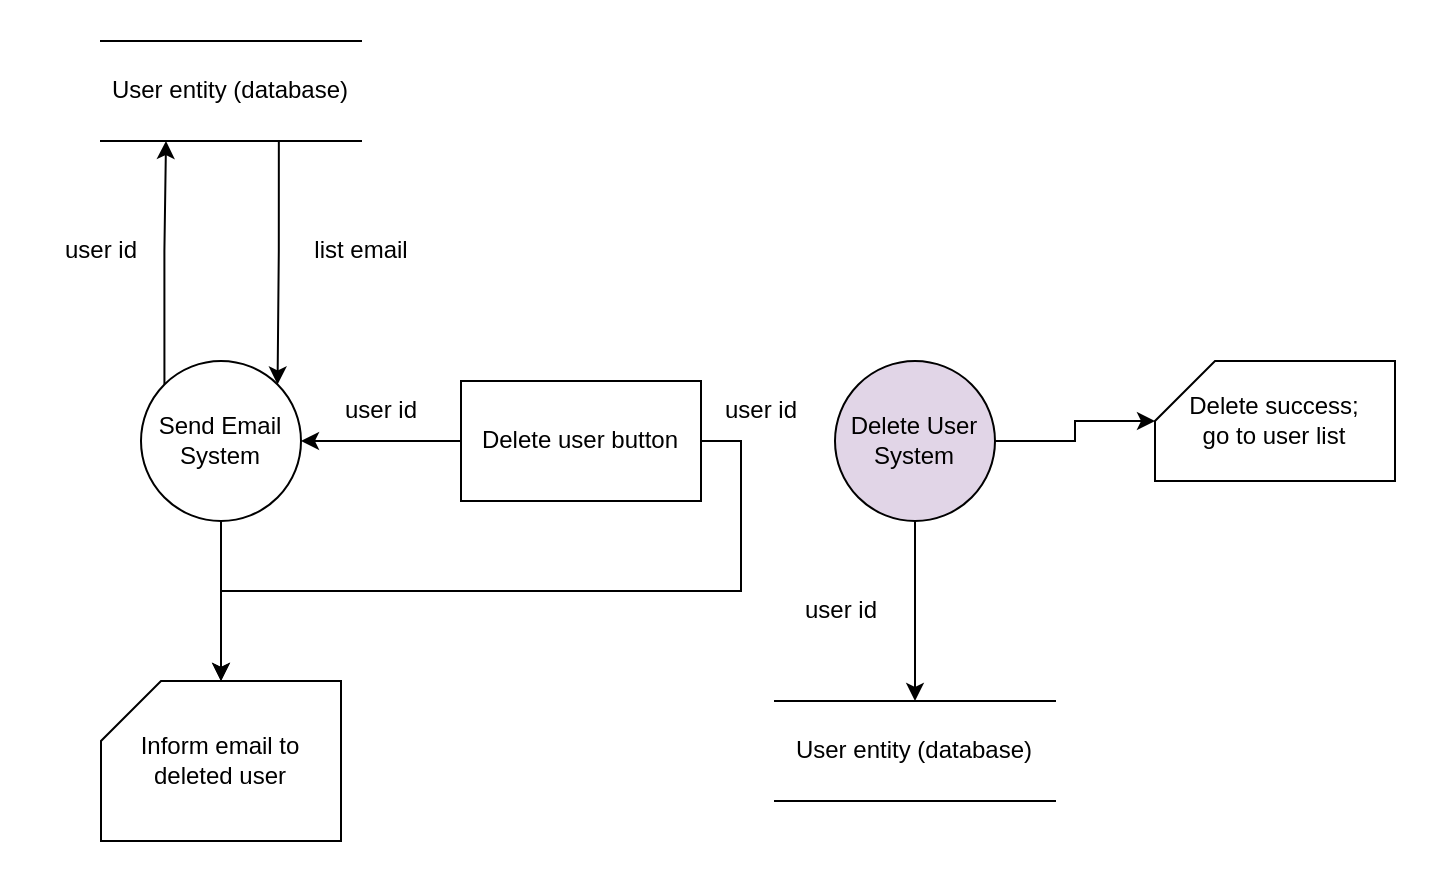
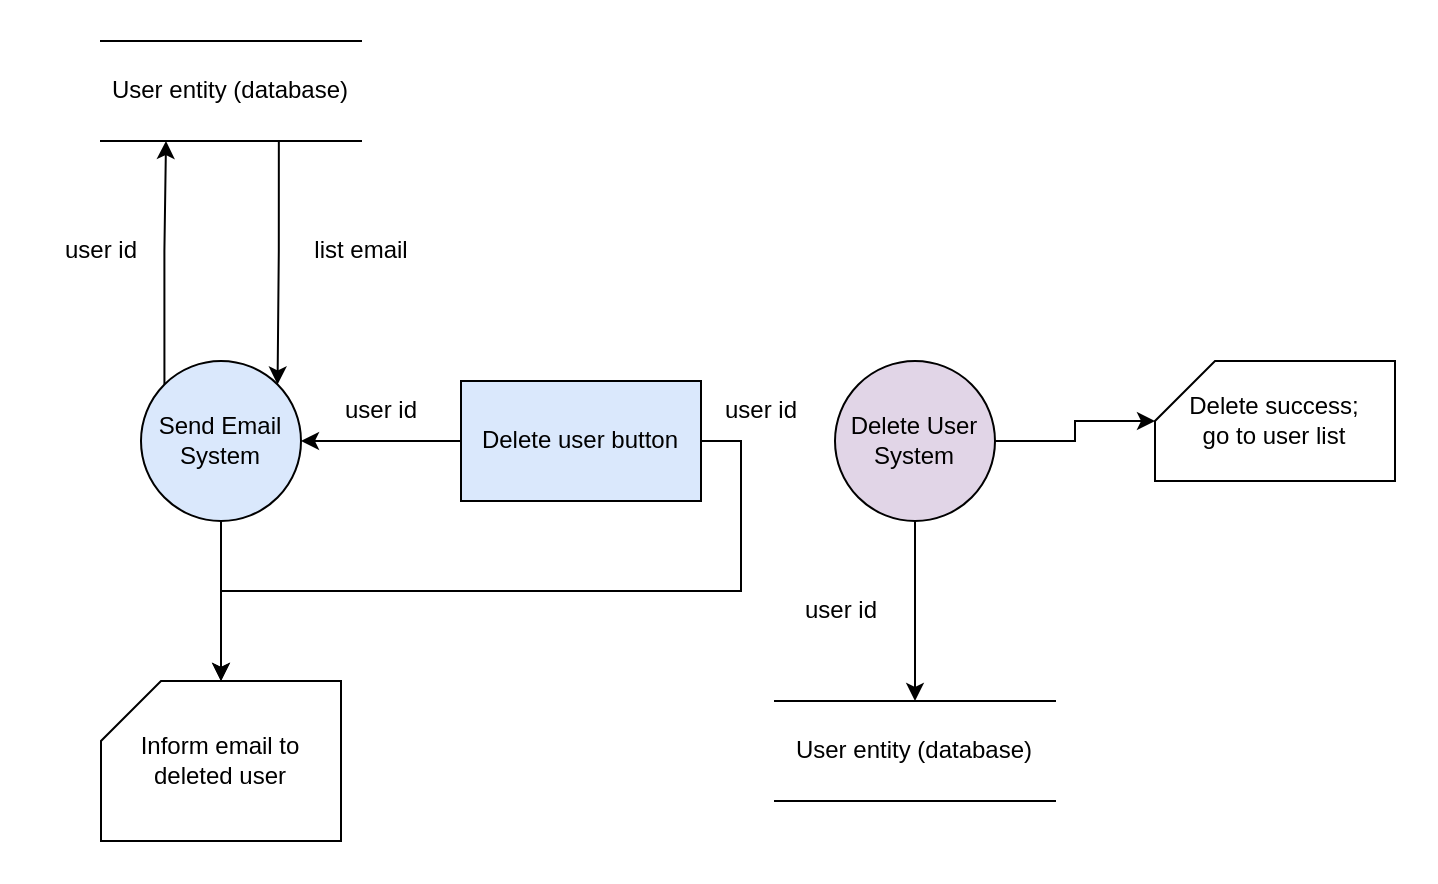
node "Send Email System": fillcolor #ffffff -> #dae8fc
node "Delete user button": fillcolor #ffffff -> #dae8fc
